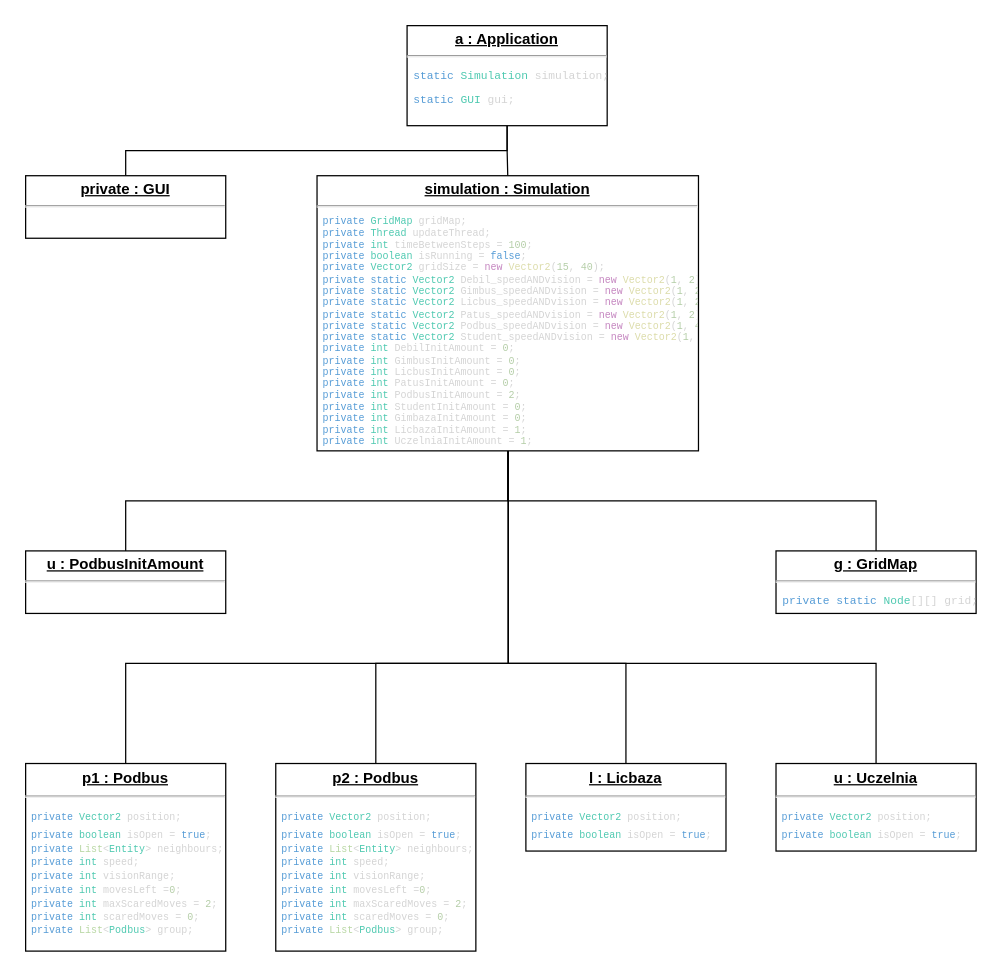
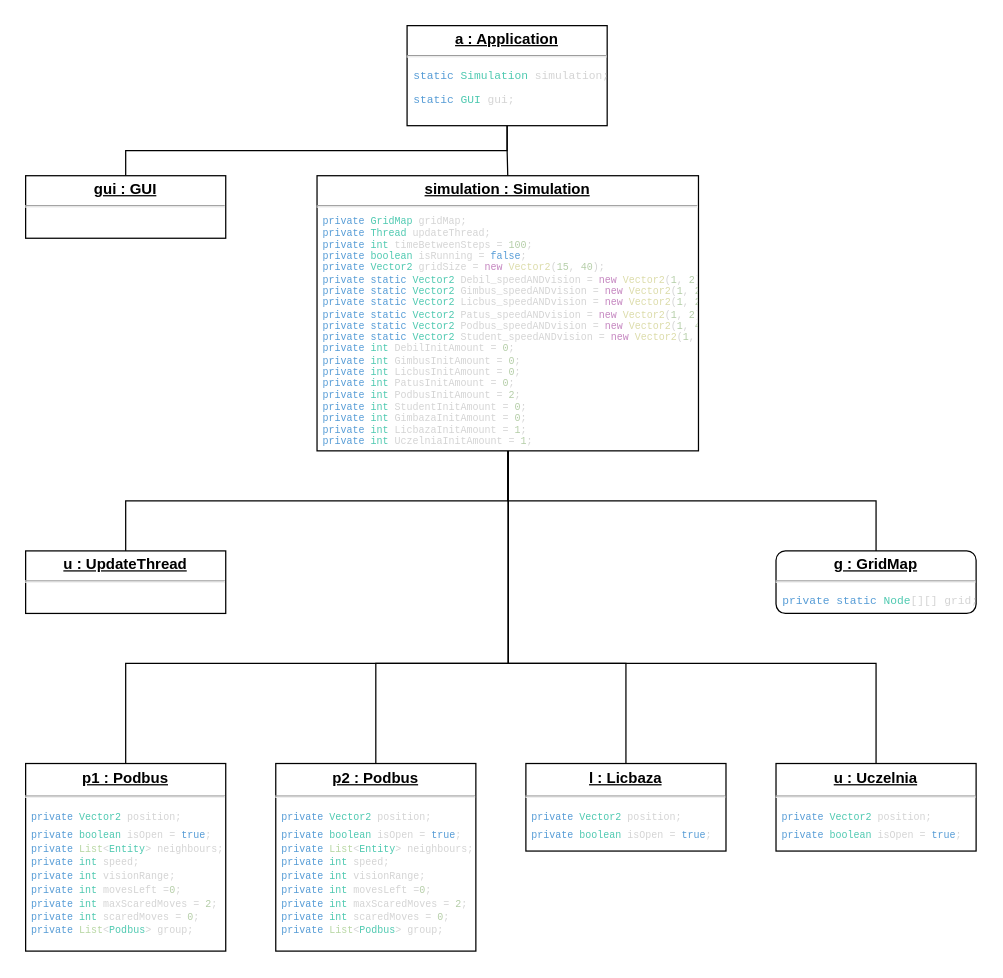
node "private : GUI": label "private : GUI" -> "gui : GUI"
node "u : PodbusInitAmount": label "u : PodbusInitAmount" -> "u : UpdateThread"
node "g : GridMap private static Node[][] grid;": shape rectangle -> rounded rectangle
